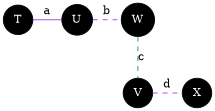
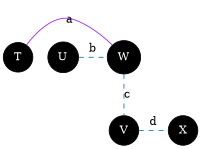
edge "T" -- "U": now "T" -- "W"
edge "U" -- "W": color purple -> teal
edge "V" -- "X": color purple -> teal
